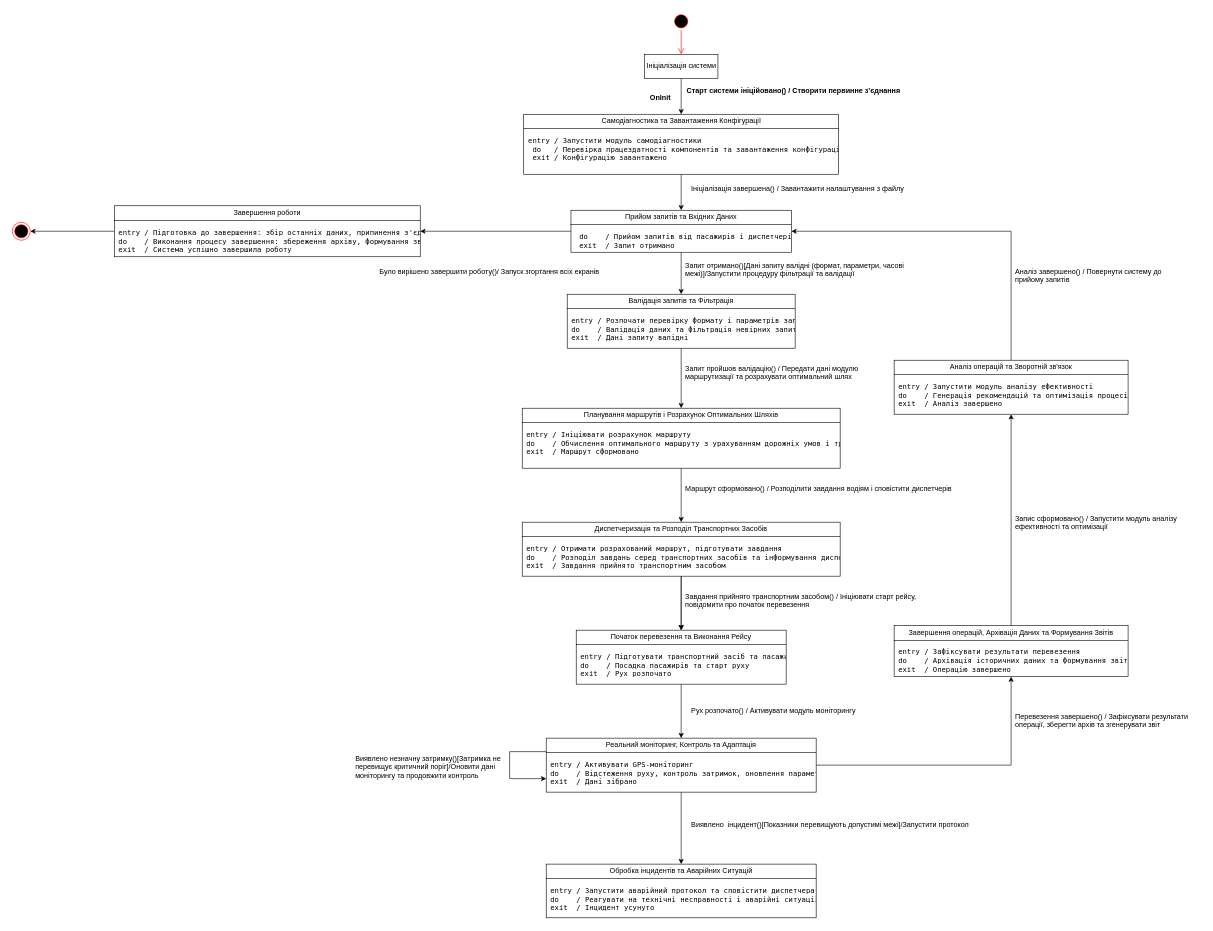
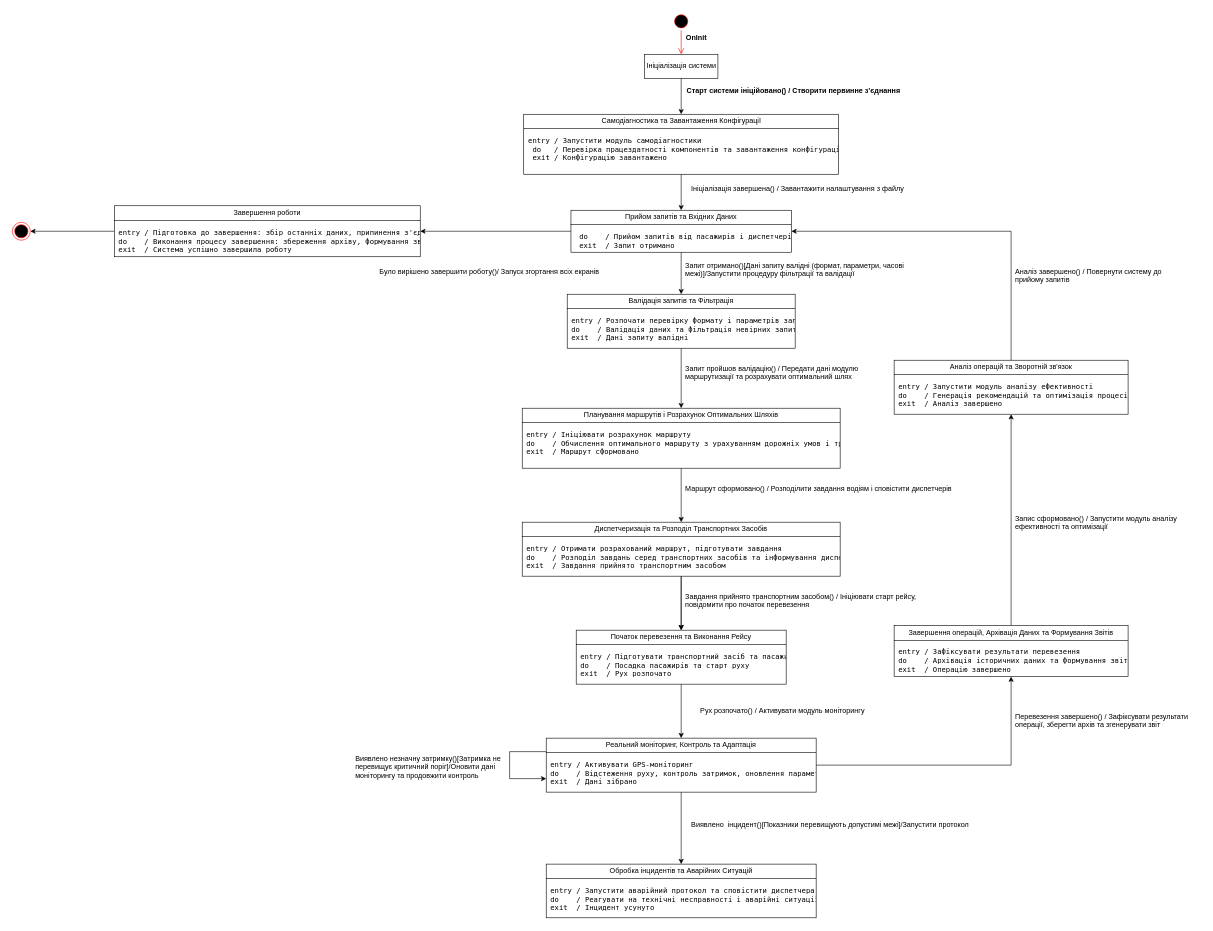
node "OnInit": moved (660, 98) -> (696, 38)
node "Рух розпочато() / Активувати модуль моніторингу": moved (783, 714) -> (792, 714)
